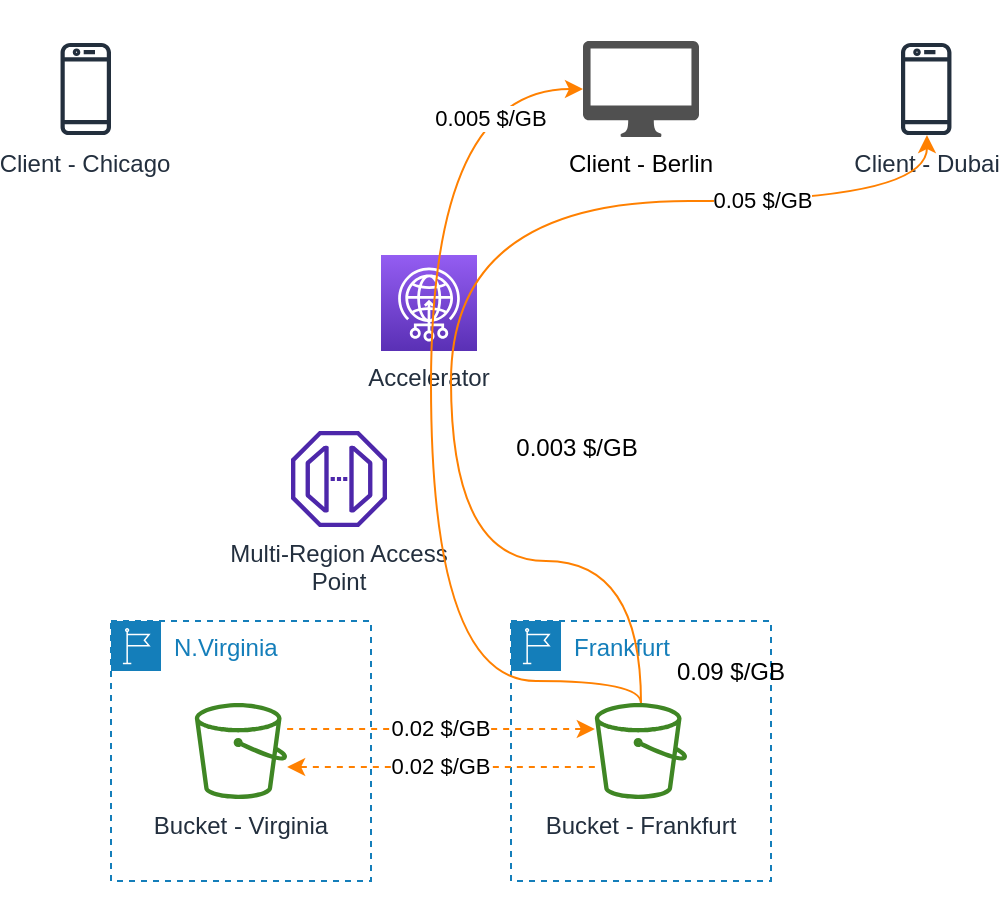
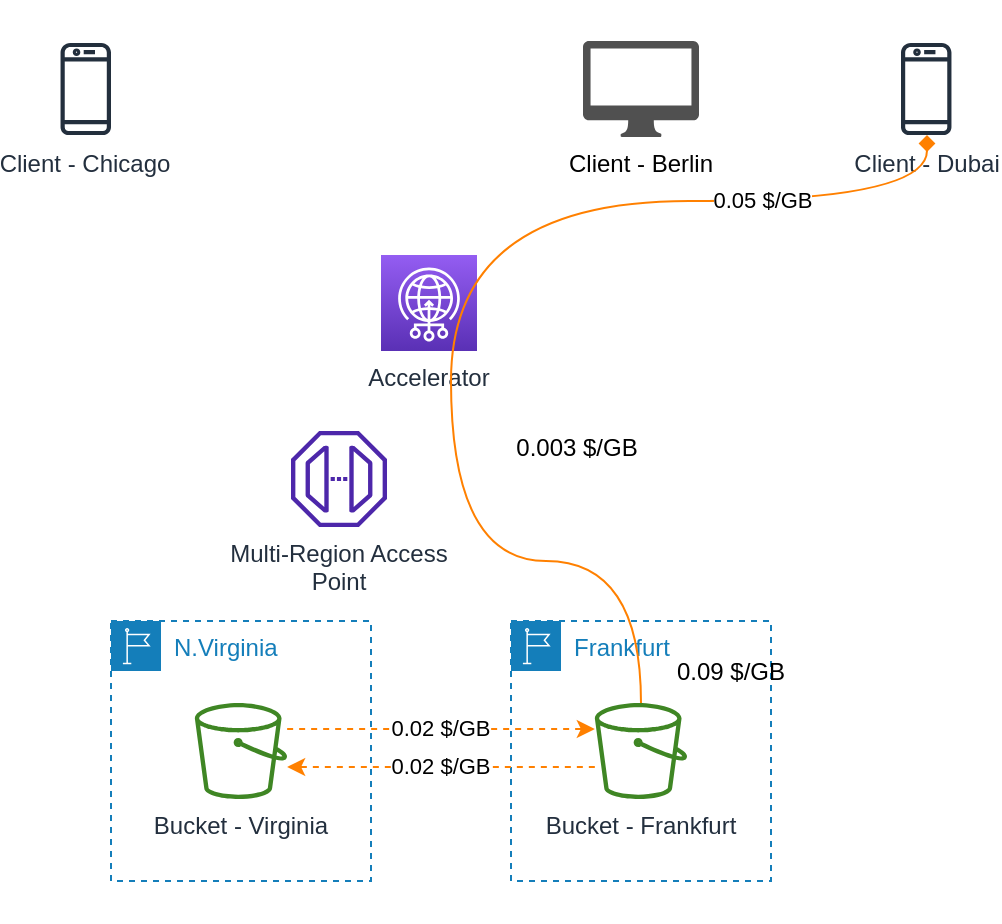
edge "Bucket - Frankfurt" -> "Client - Dubai": arrowhead classic -> diamond
edge "Bucket - Frankfurt" -> "Client - Berlin": removed, label "0.005 $/GB"
